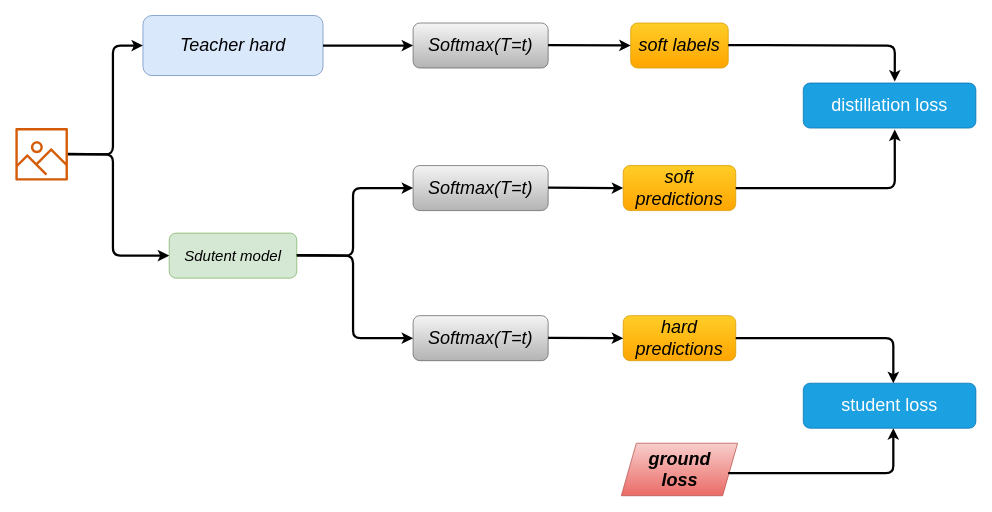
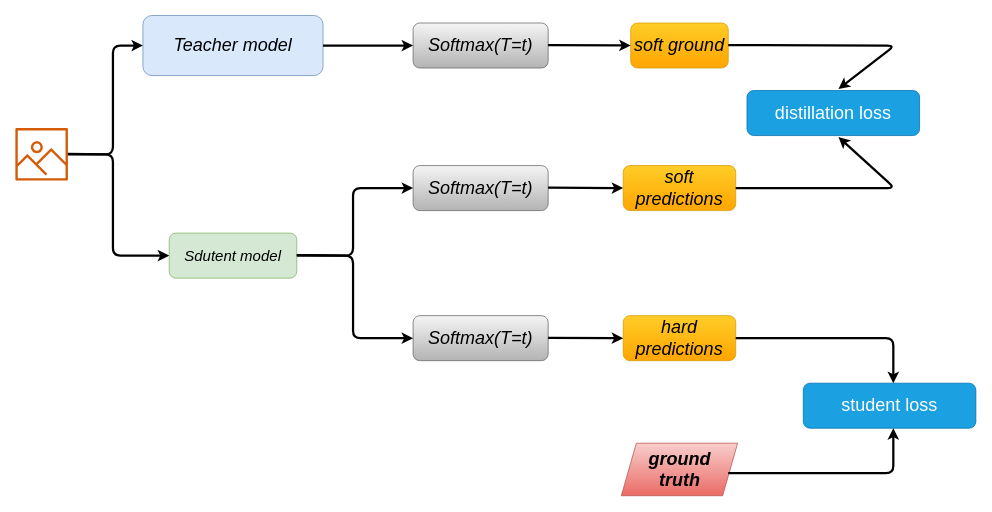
node "Teacher hard": label "Teacher hard" -> "Teacher model"
node "soft labels": label "soft labels" -> "soft ground"
node "distillation loss": moved (889, 105) -> (833, 113)
node "ground loss": label "ground loss" -> "ground truth"
